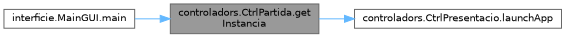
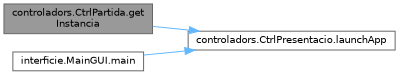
edge "interficie.MainGUI.main" -> "controladors.CtrlPartida.get Instancia": now "interficie.MainGUI.main" -> "controladors.CtrlPresentacio.launchApp"
